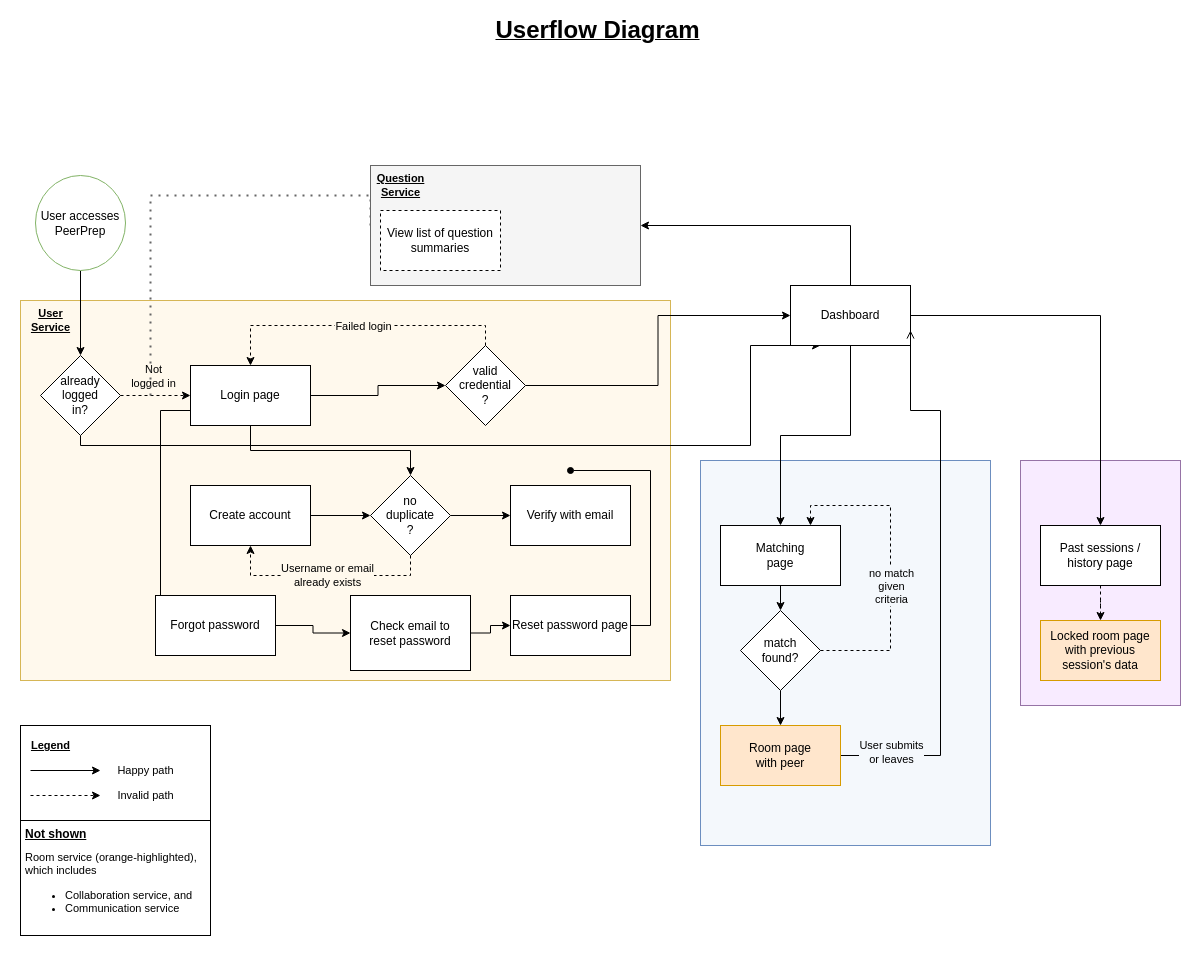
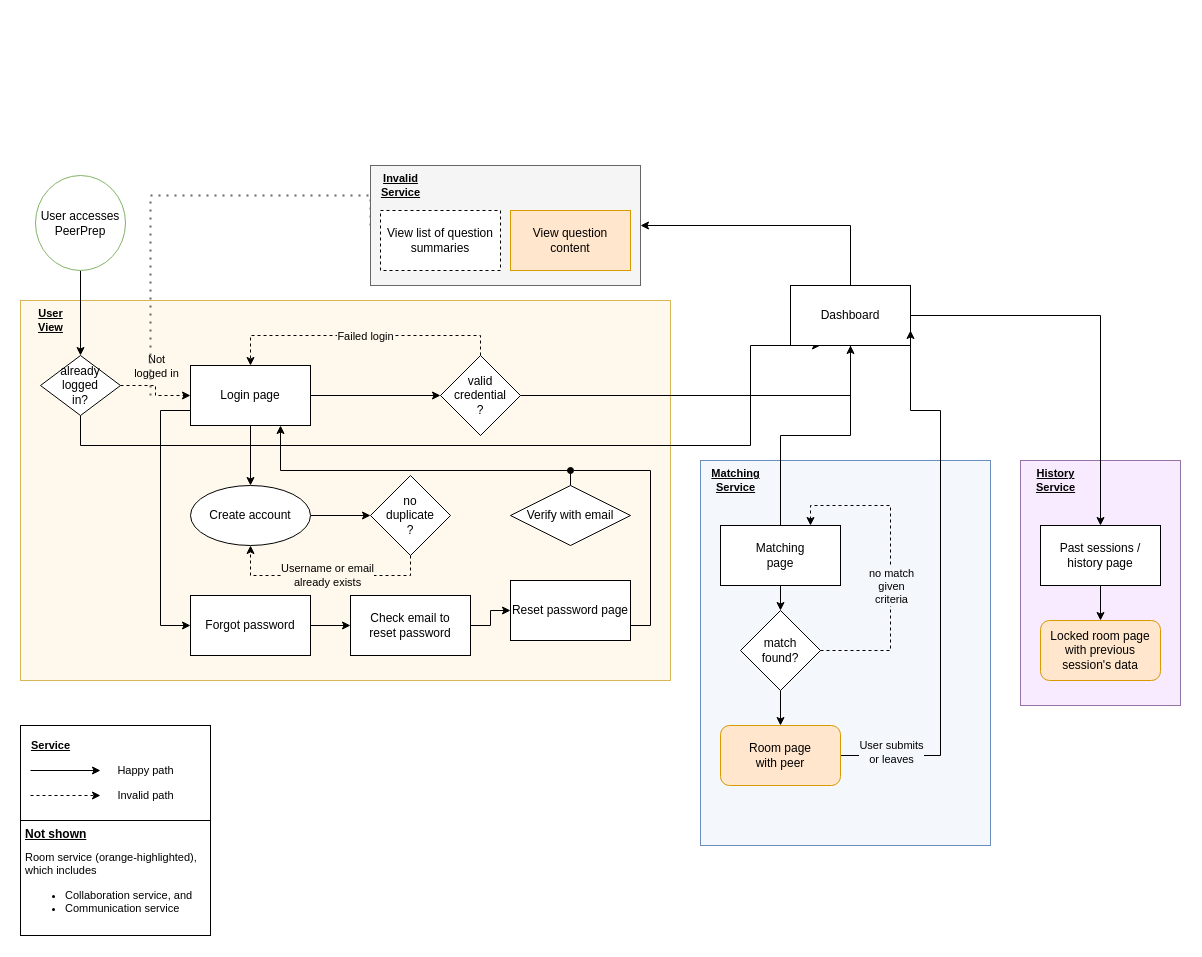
node "Userflow Diagram": removed
node "Question Service": label "Question Service" -> "Invalid Service"
node "View question content": added
node "User Service": label "User Service" -> "User View"
edge "Room page with peer" -> "Dashboard": arrowhead open -> classic
node "valid credential ?": moved (486, 386) -> (481, 396)
node "already logged in?": size 80x80 -> 80x60
edge "Login page" -> "no duplicate ?": now "Login page" -> "Create account"
edge "Verify with email" -> "Login page": added
node "Matching Service": added
node "History Service": added
node "Create account": shape rectangle -> ellipse
edge "no duplicate ?" -> "Verify with email": removed
node "Verify with email": shape rectangle -> diamond
edge "Dashboard" -> "Matching page": arrowhead classic -> none
edge "Past sessions / history page" -> "Locked room page with previous session's data": style dashed -> solid
node "Forgot password": moved (216, 626) -> (251, 626)
node "Reset password page": moved (571, 626) -> (571, 611)
node "Check email to reset password": size 120x75 -> 120x60
node "Locked room page with previous session's data": shape rectangle -> rounded rectangle
node "Legend": label "Legend" -> "Service"
node "Room page with peer": shape rectangle -> rounded rectangle
